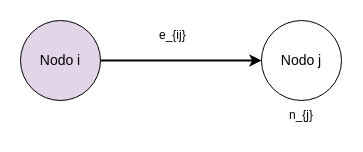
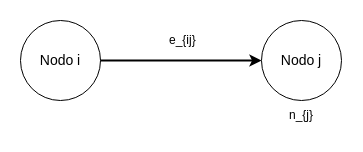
node "e_{ij}": moved (173, 37) -> (183, 42)
node "Nodo i": fillcolor #e1d5e7 -> #ffffff
